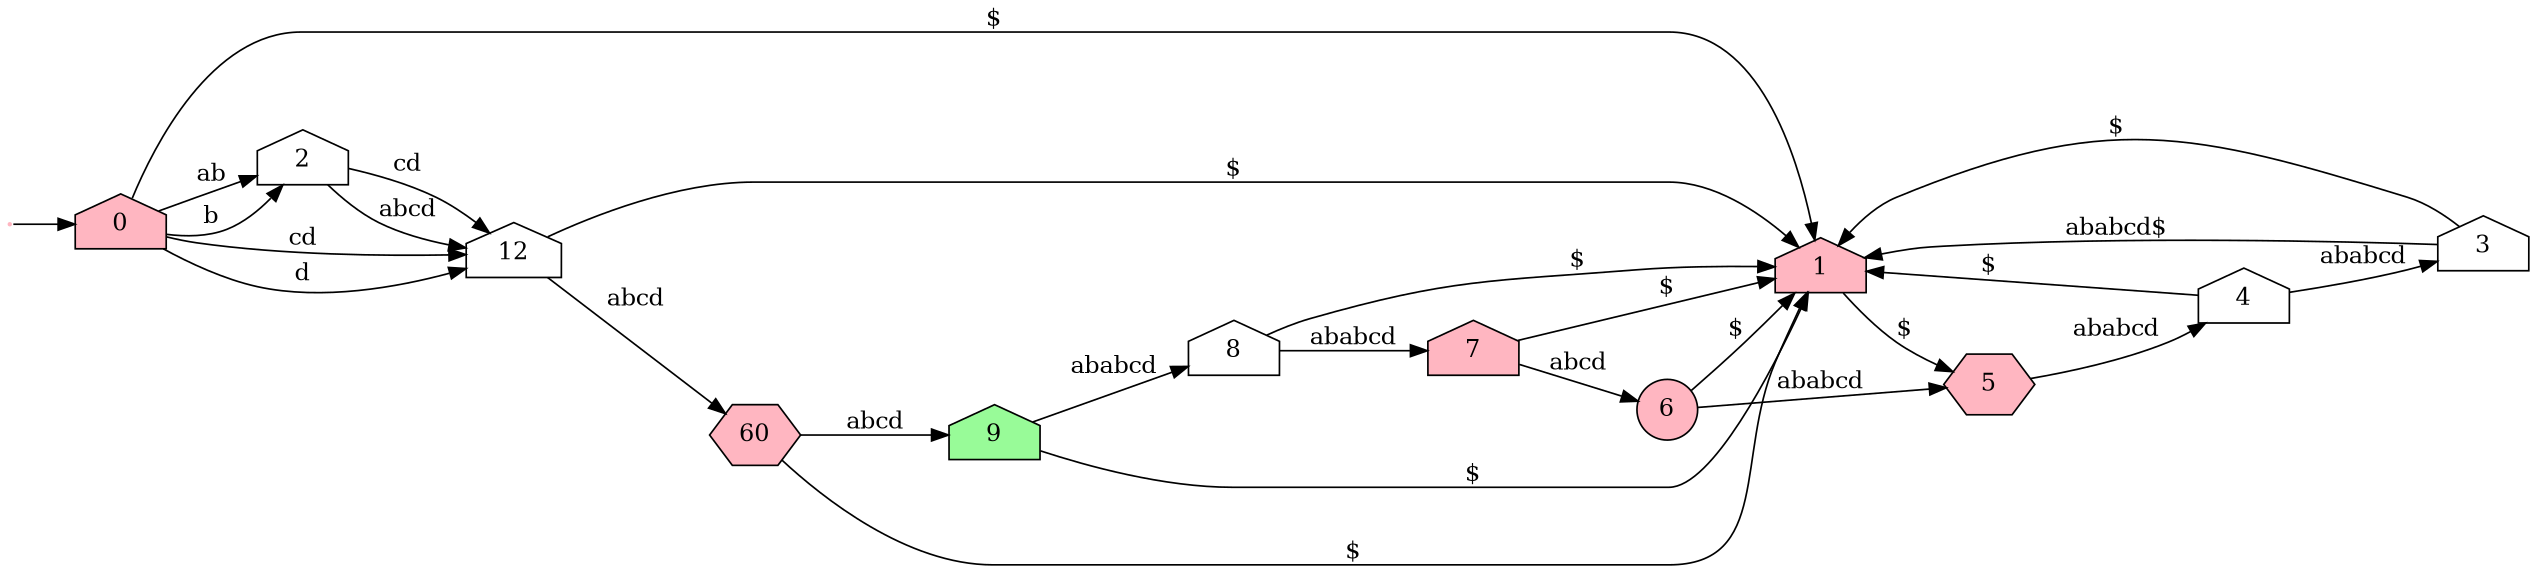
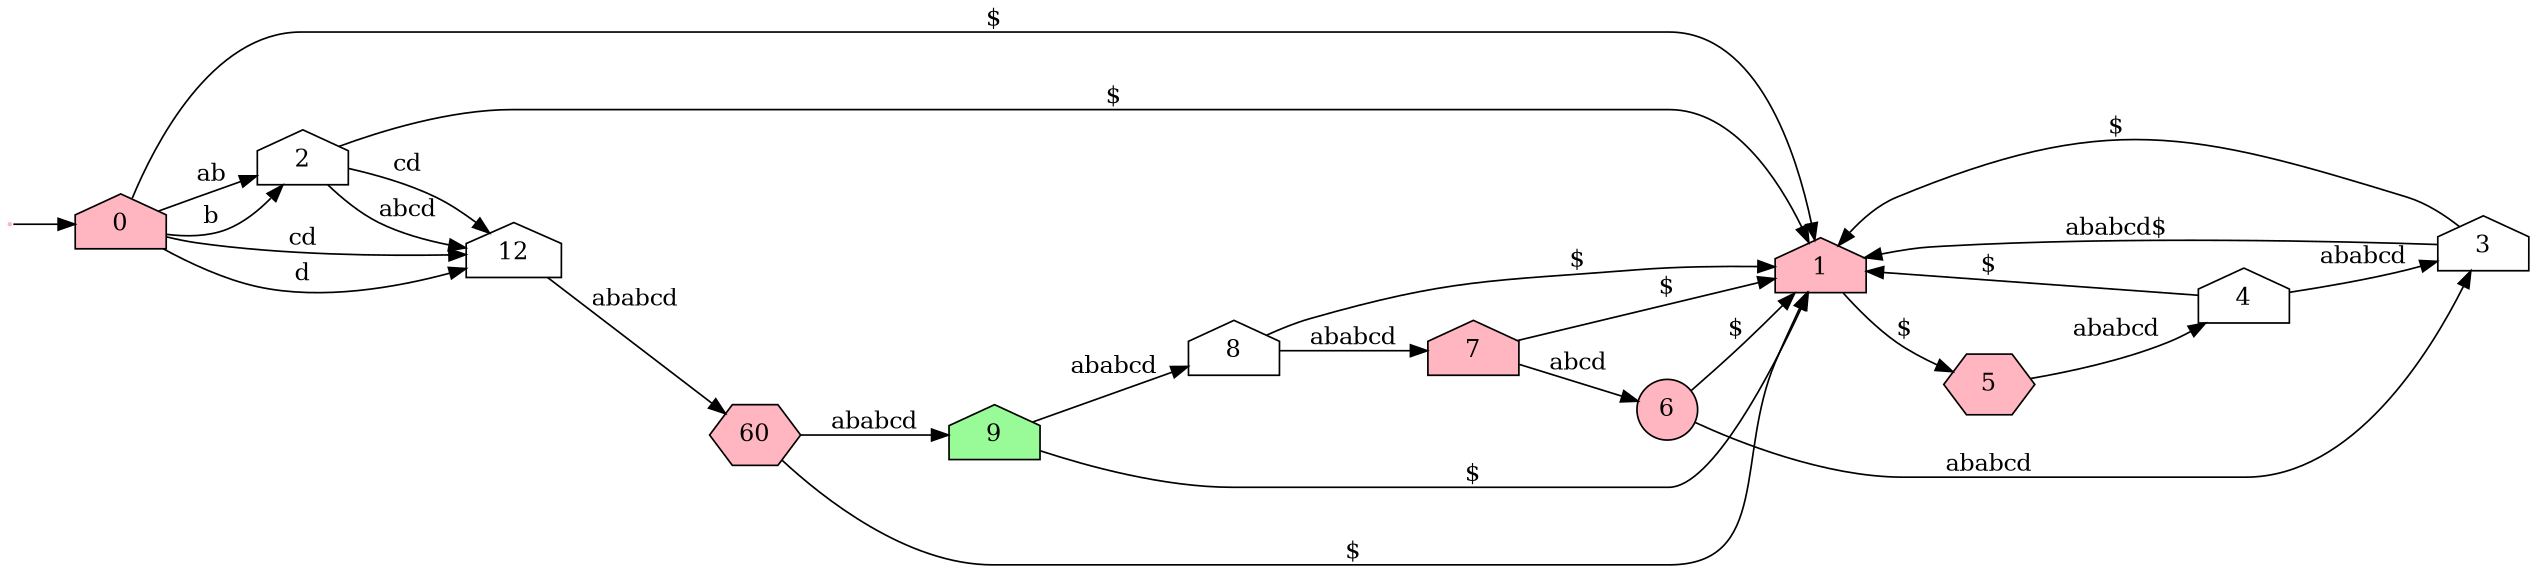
edge "12" -> "1": now "2" -> "1"
edge "12" -> "60": label "abcd" -> "ababcd"
edge "6" -> "5": now "6" -> "3"
edge "60" -> "9": label "abcd" -> "ababcd"
